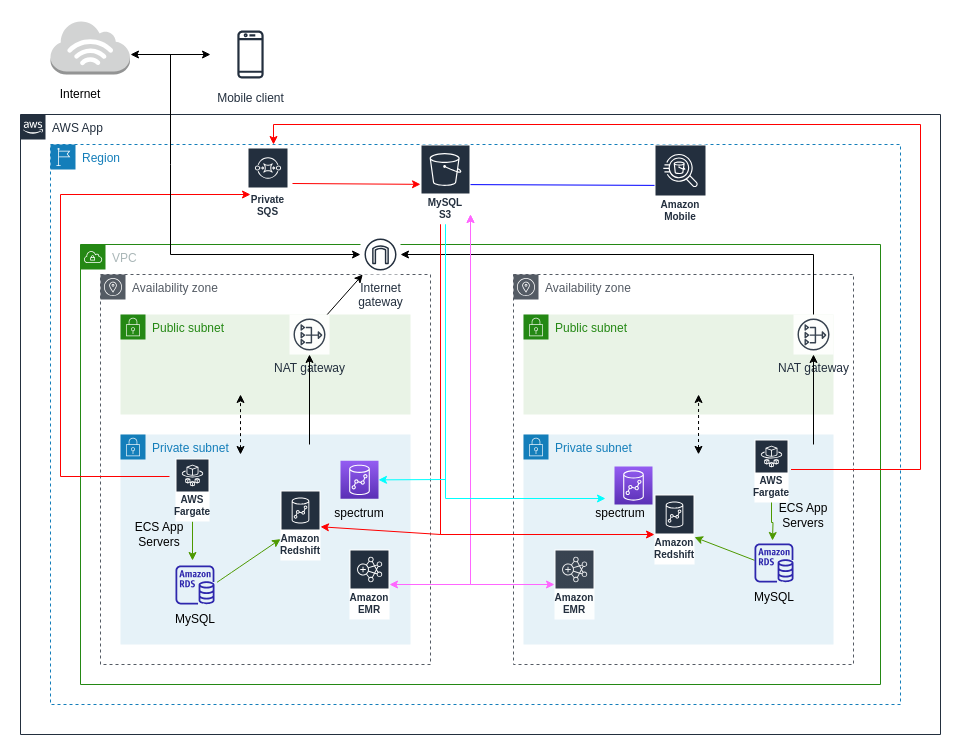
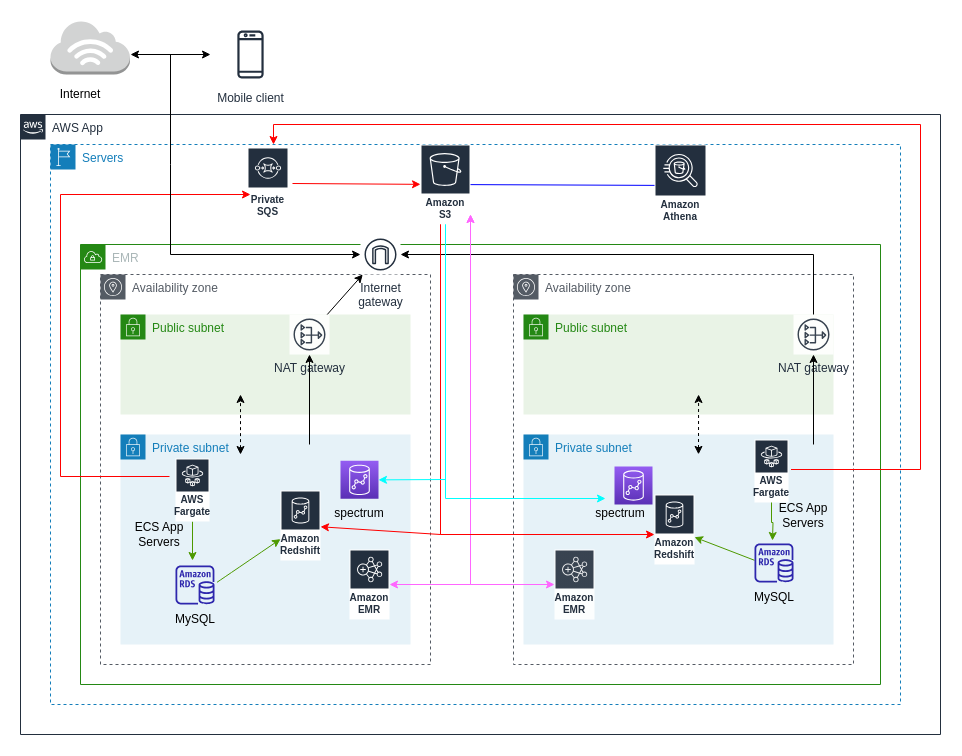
node "Region": label "Region" -> "Servers"
node "Amazon Mobile": label "Amazon Mobile" -> "Amazon Athena"
node "MySQL S3": label "MySQL S3" -> "Amazon S3"
node "VPC": label "VPC" -> "EMR"
